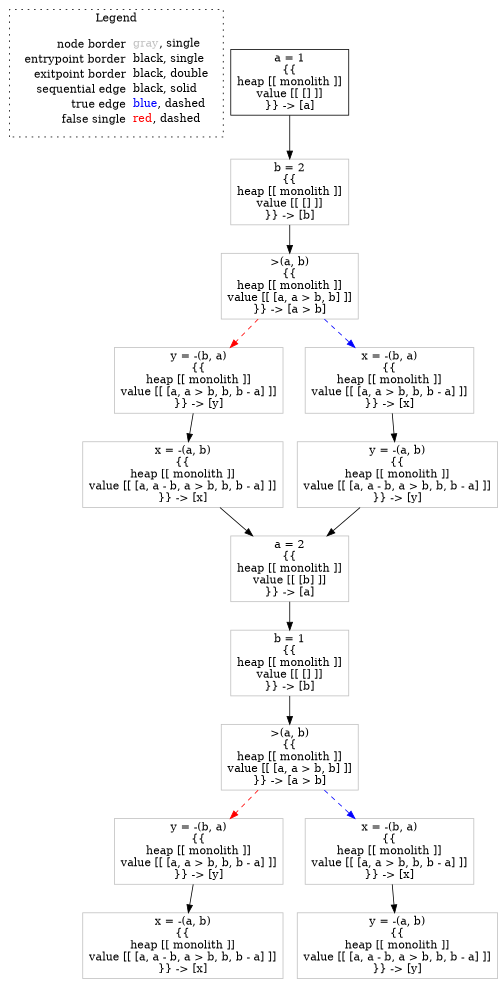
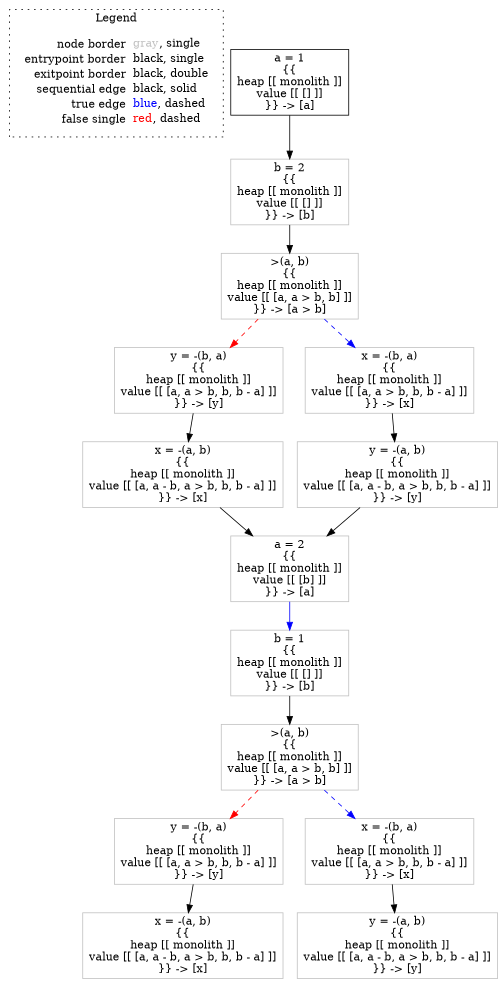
edge "a = 2" -> "b = 1": color black -> blue
